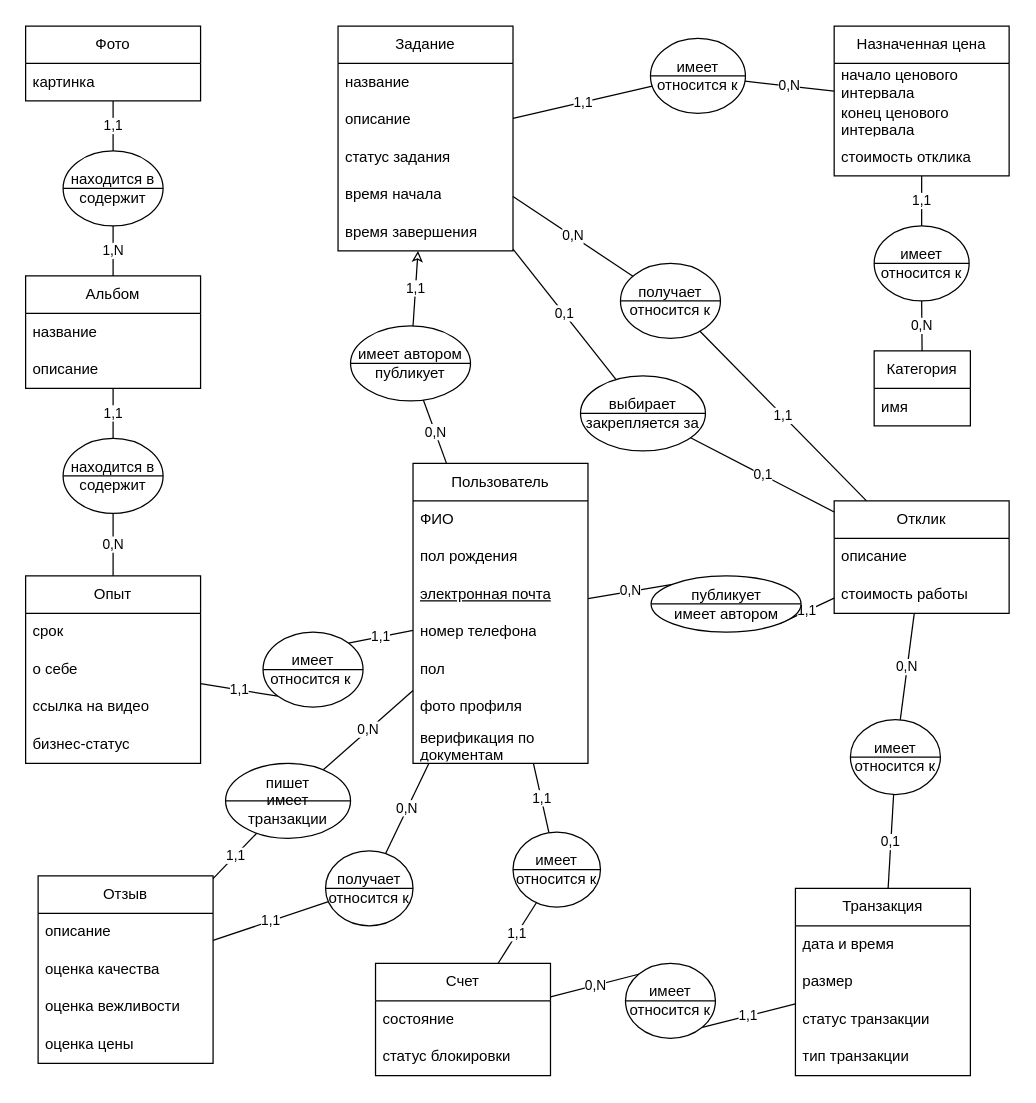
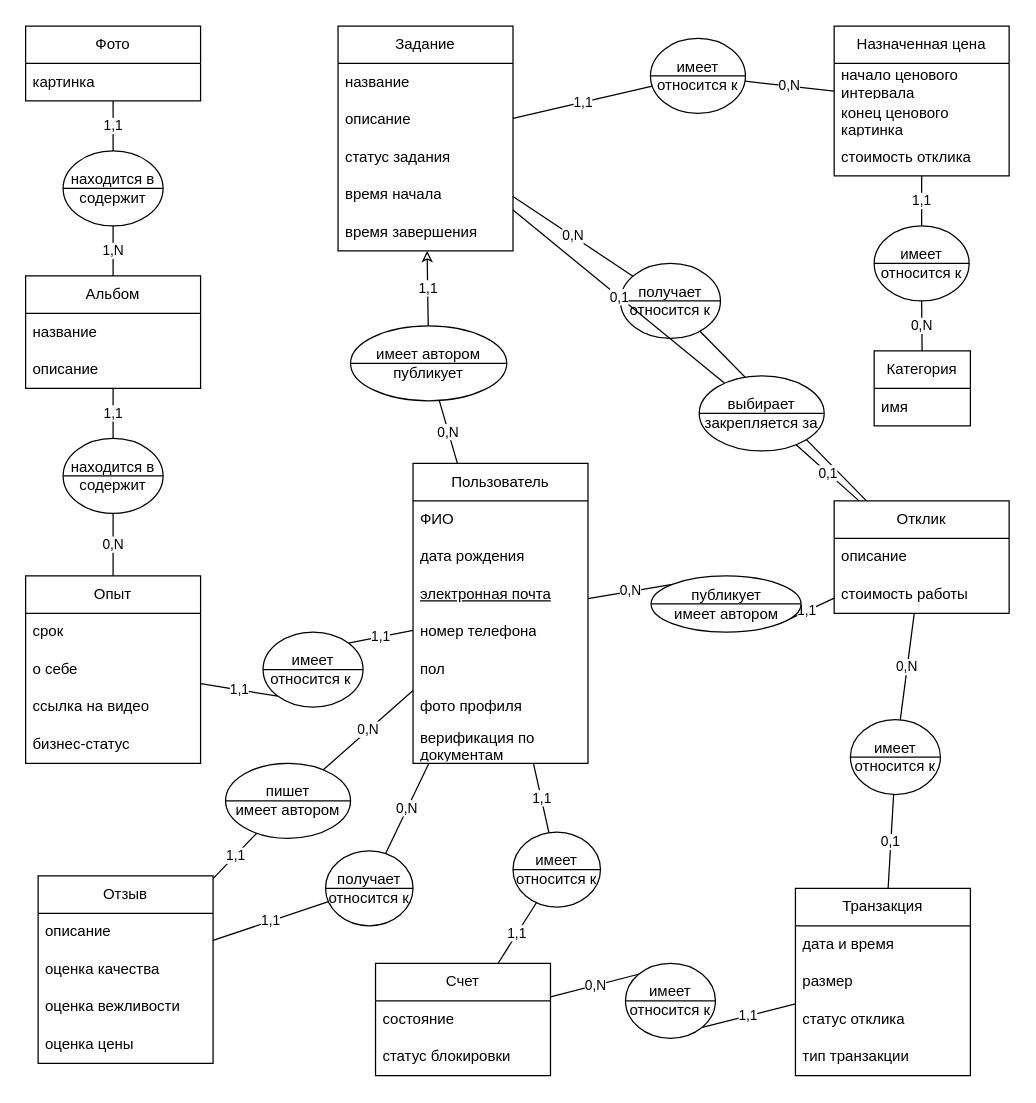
node "конец ценового интервала": label "конец ценового интервала" -> "конец ценового картинка"
node "имеет автором публикует": size 120x75 -> 156x75
node "выбирает закрепляется за": moved (643, 413) -> (762, 413)
node "пол рождения": label "пол рождения" -> "дата рождения"
node "пишет имеет транзакции": label "пишет имеет транзакции" -> "пишет имеет автором"
node "статус транзакции": label "статус транзакции" -> "статус отклика"
